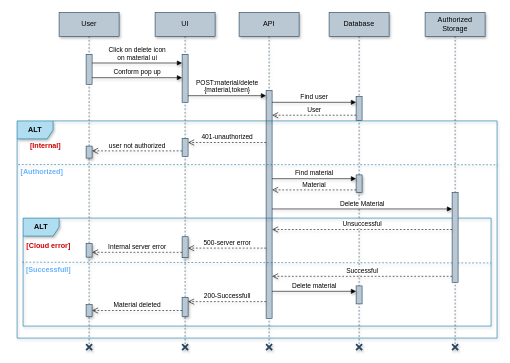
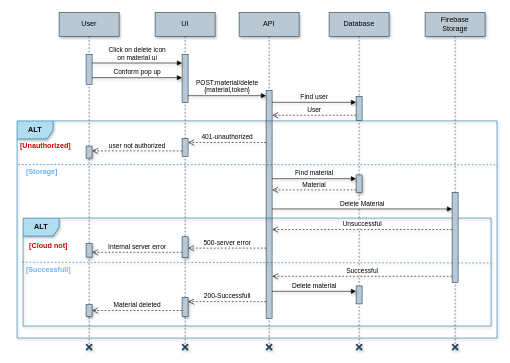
node "Authorized Storage": label "Authorized Storage" -> "Firebase Storage"
node "[Internal]": label "[Internal]" -> "[Unauthorized]"
node "[Authorized]": label "[Authorized]" -> "[Storage]"
node "[Cloud error]": label "[Cloud error]" -> "[Cloud not]"
